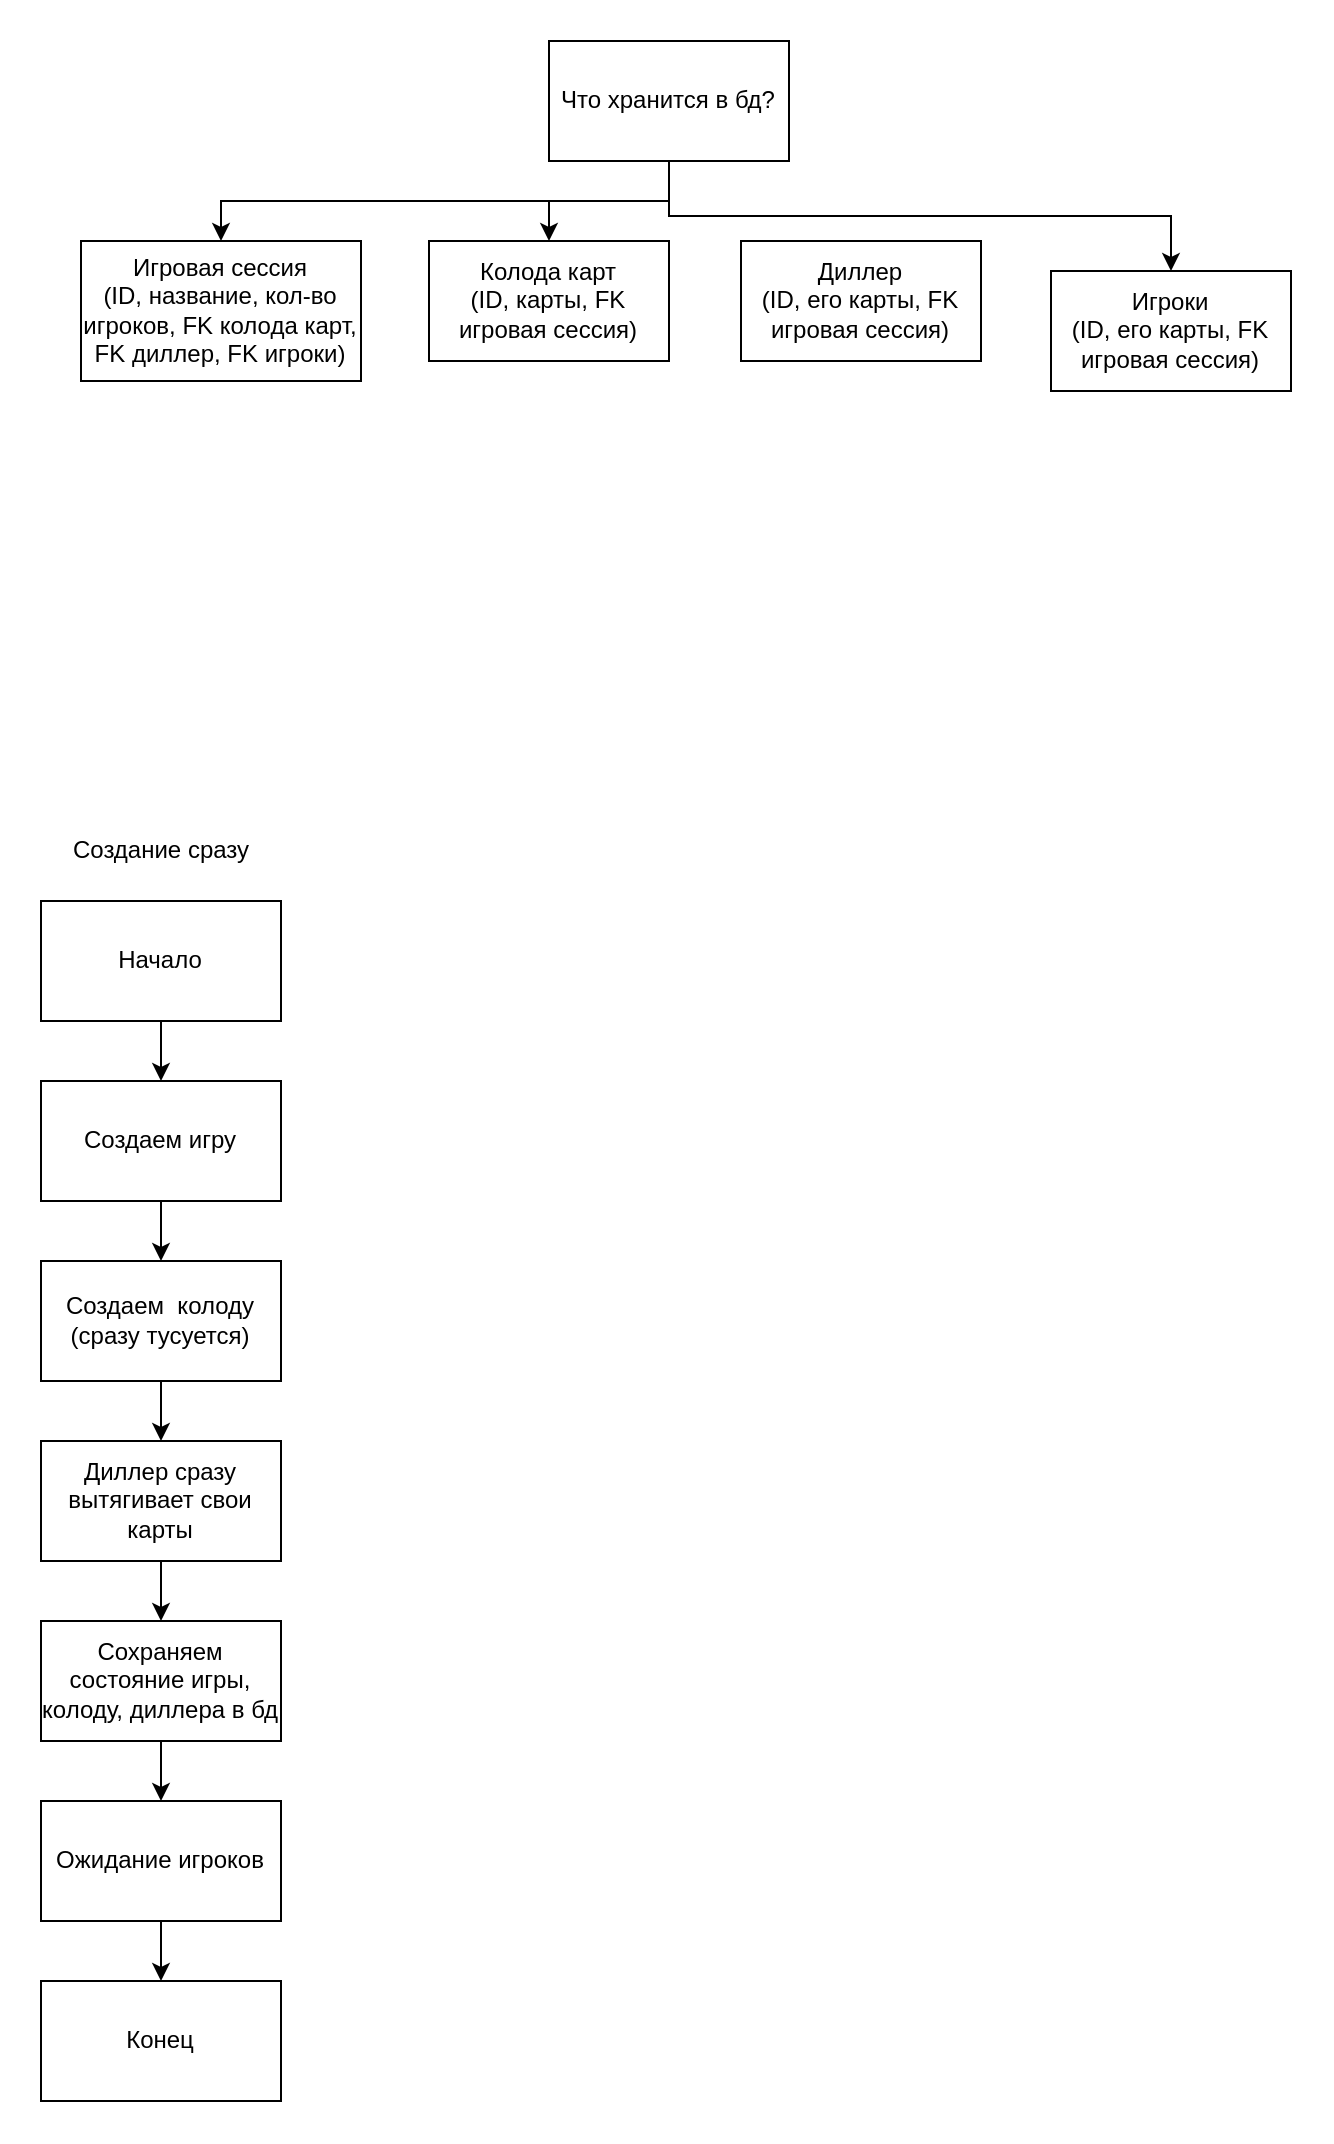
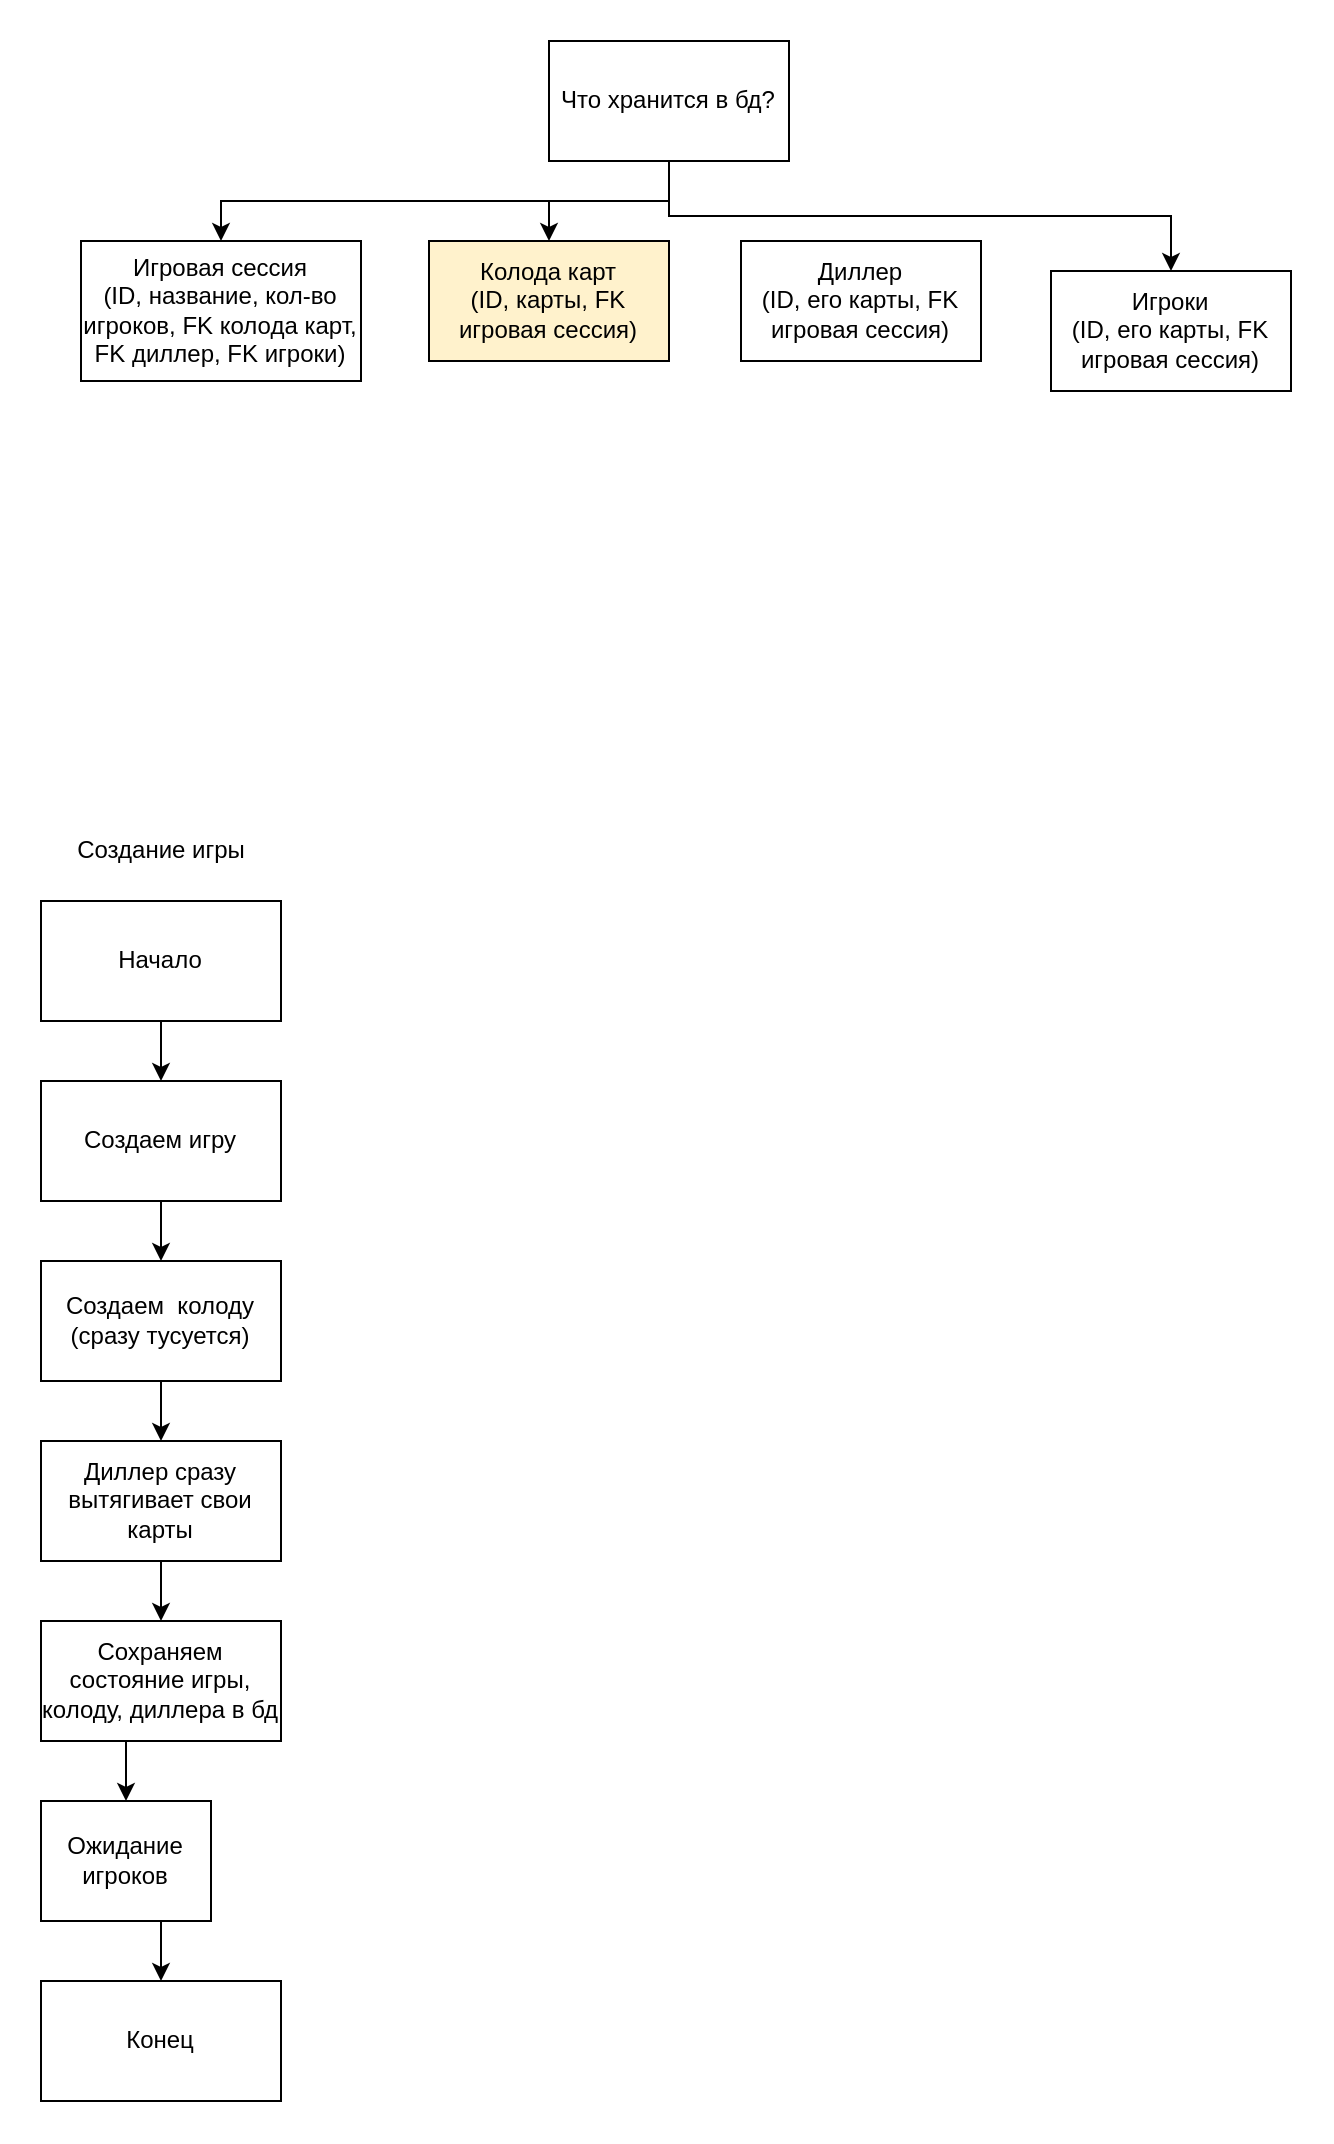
node "Колода карт (ID, карты, FK игровая сессия)": fillcolor #ffffff -> #fff2cc
node "Создание сразу": label "Создание сразу" -> "Создание игры"
node "Ожидание игроков": size 240x120 -> 170x120
